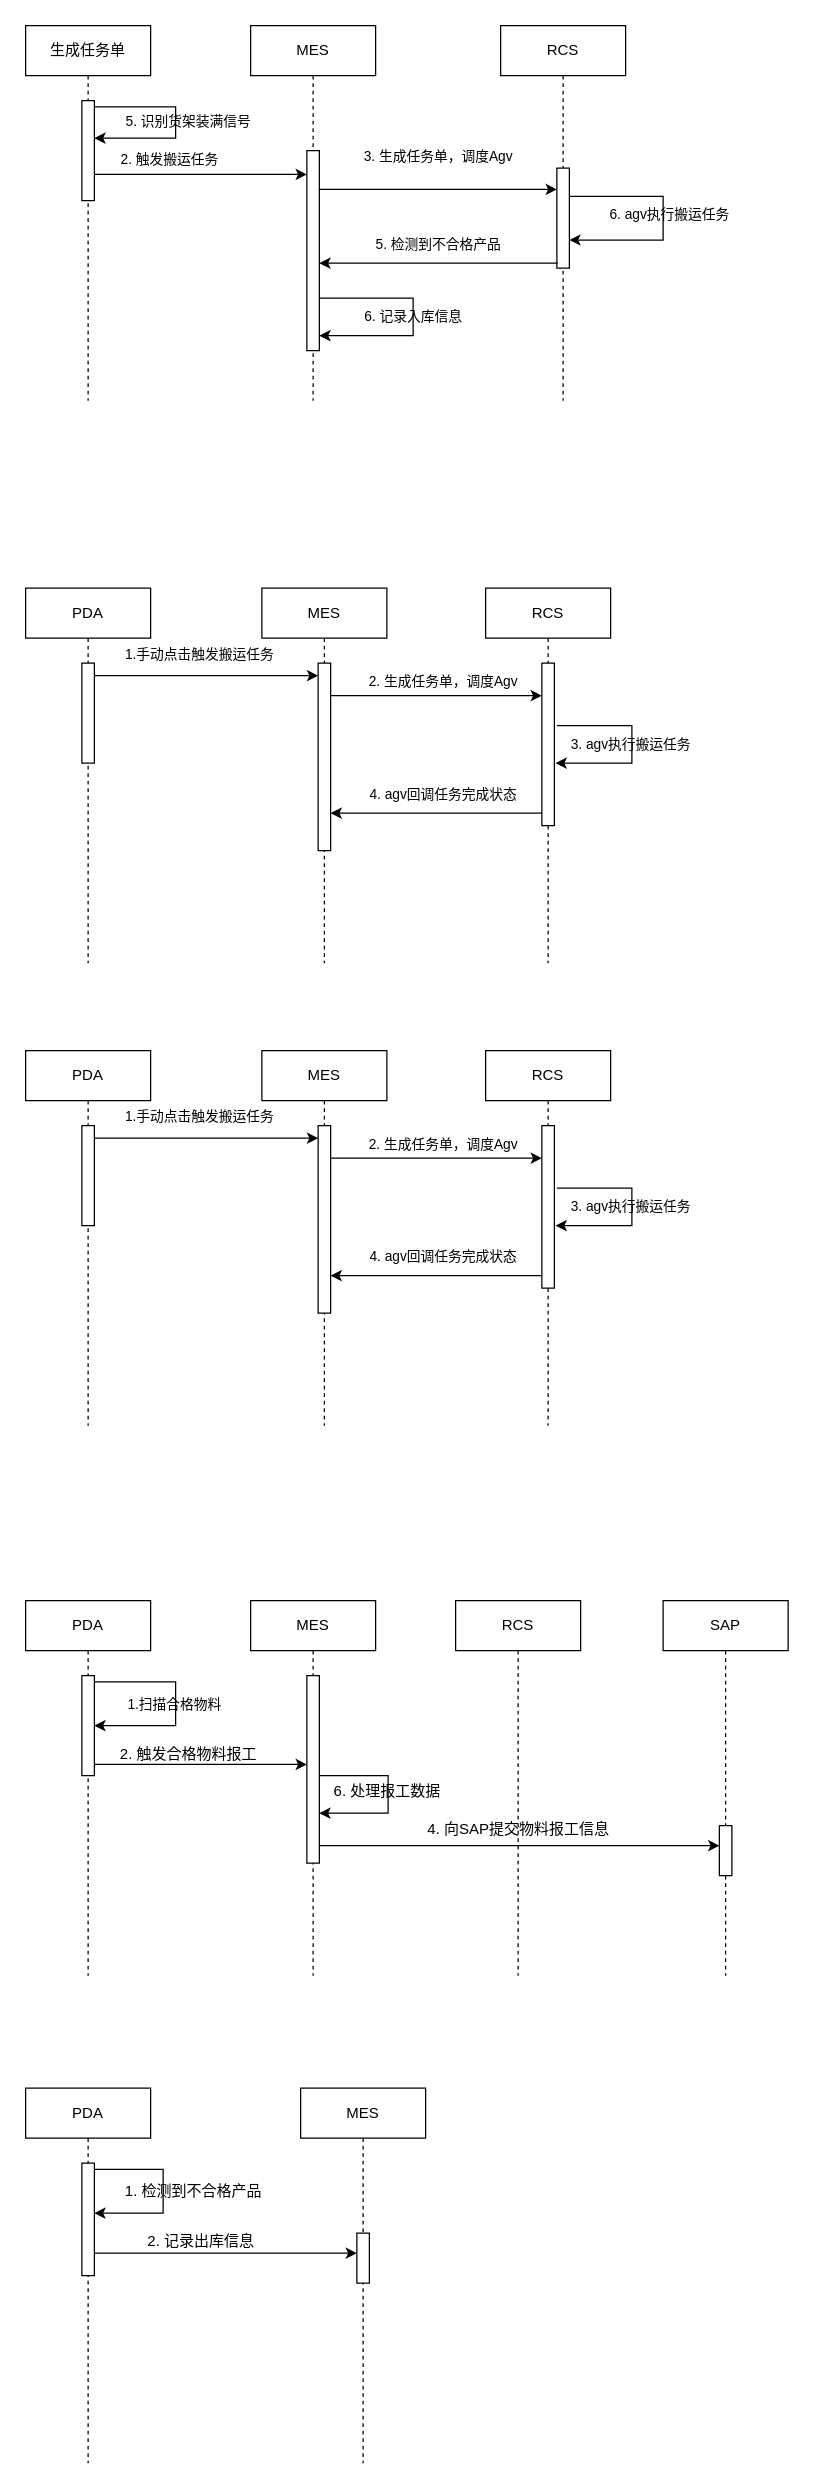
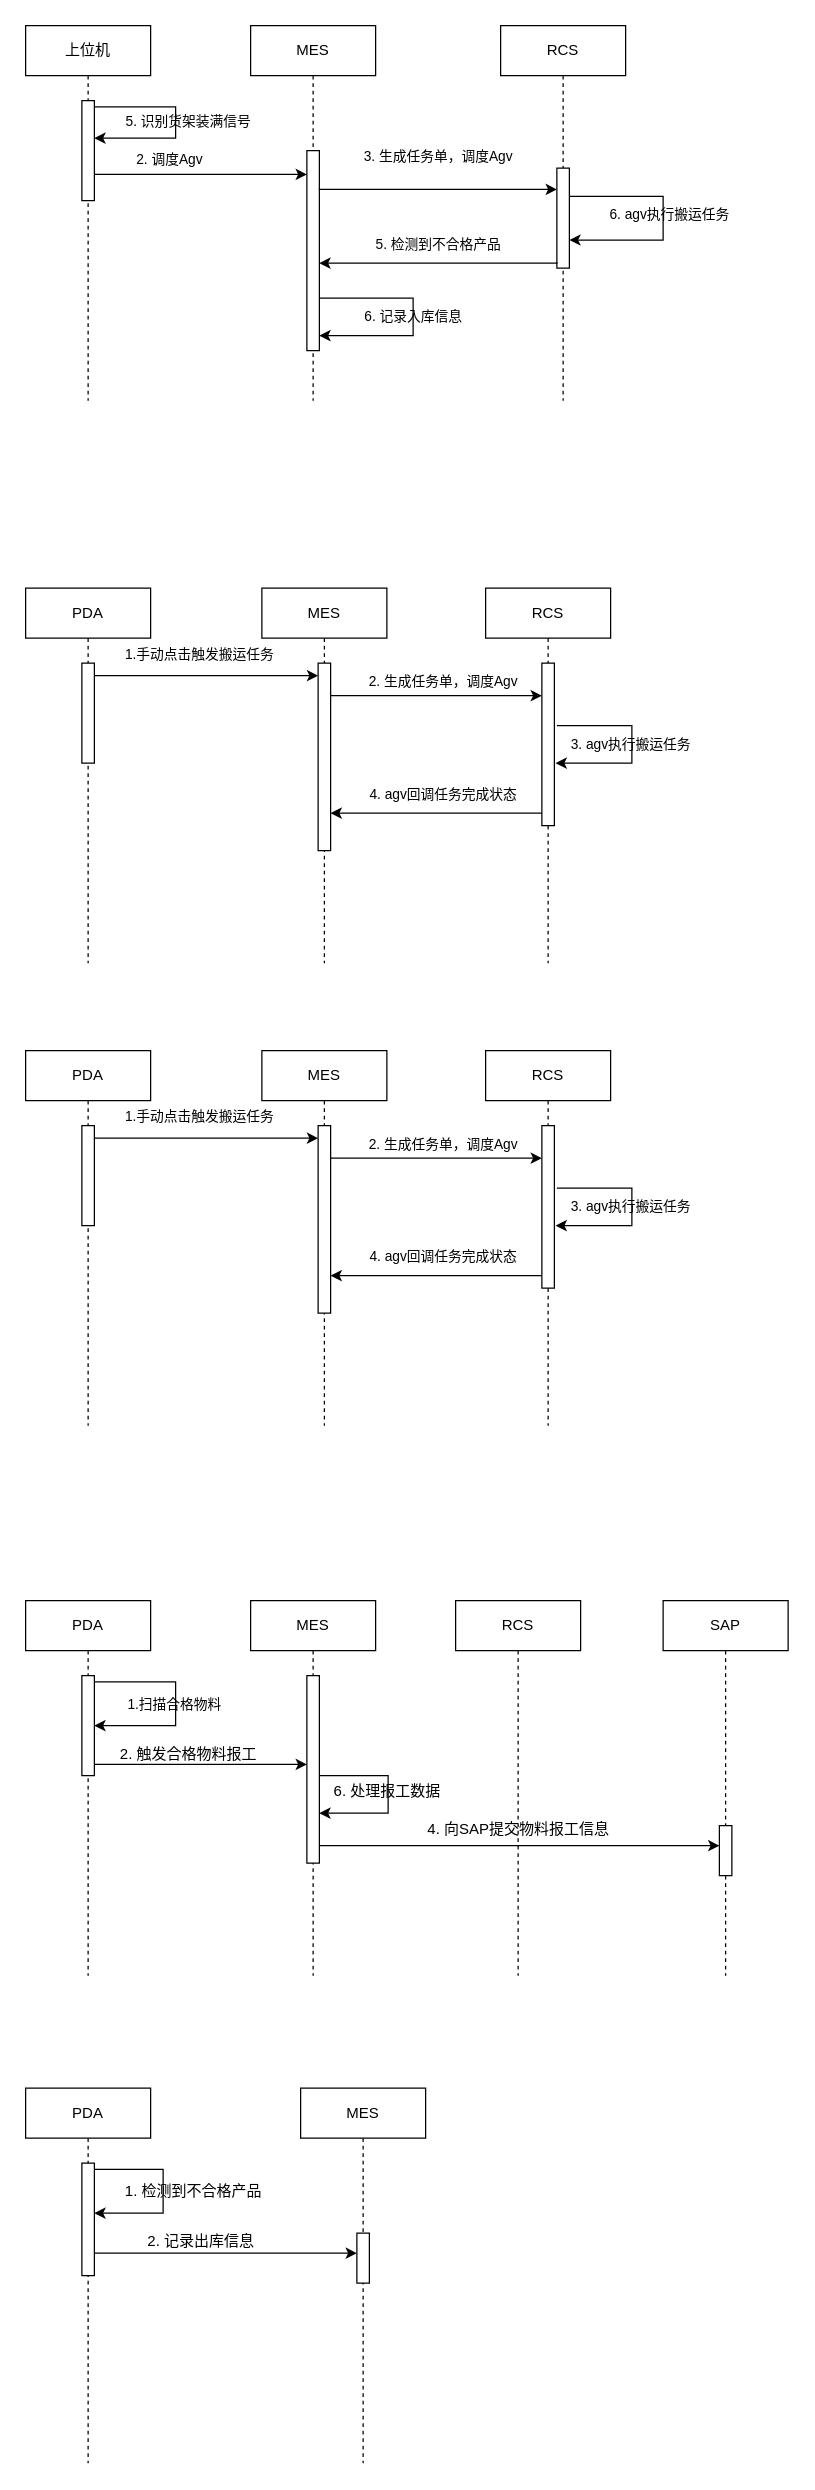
node "生成任务单": label "生成任务单" -> "上位机"
node "2. 触发搬运任务": label "2. 触发搬运任务" -> "2. 调度Agv"
